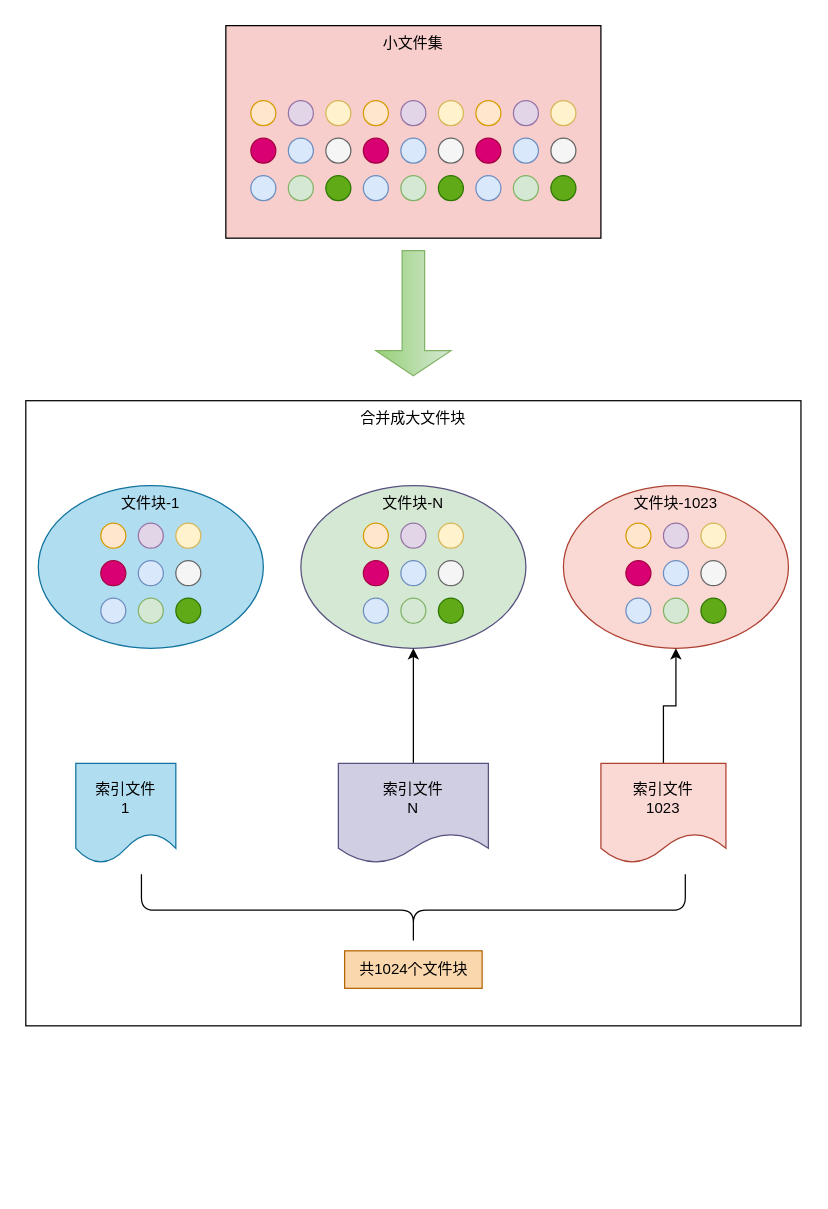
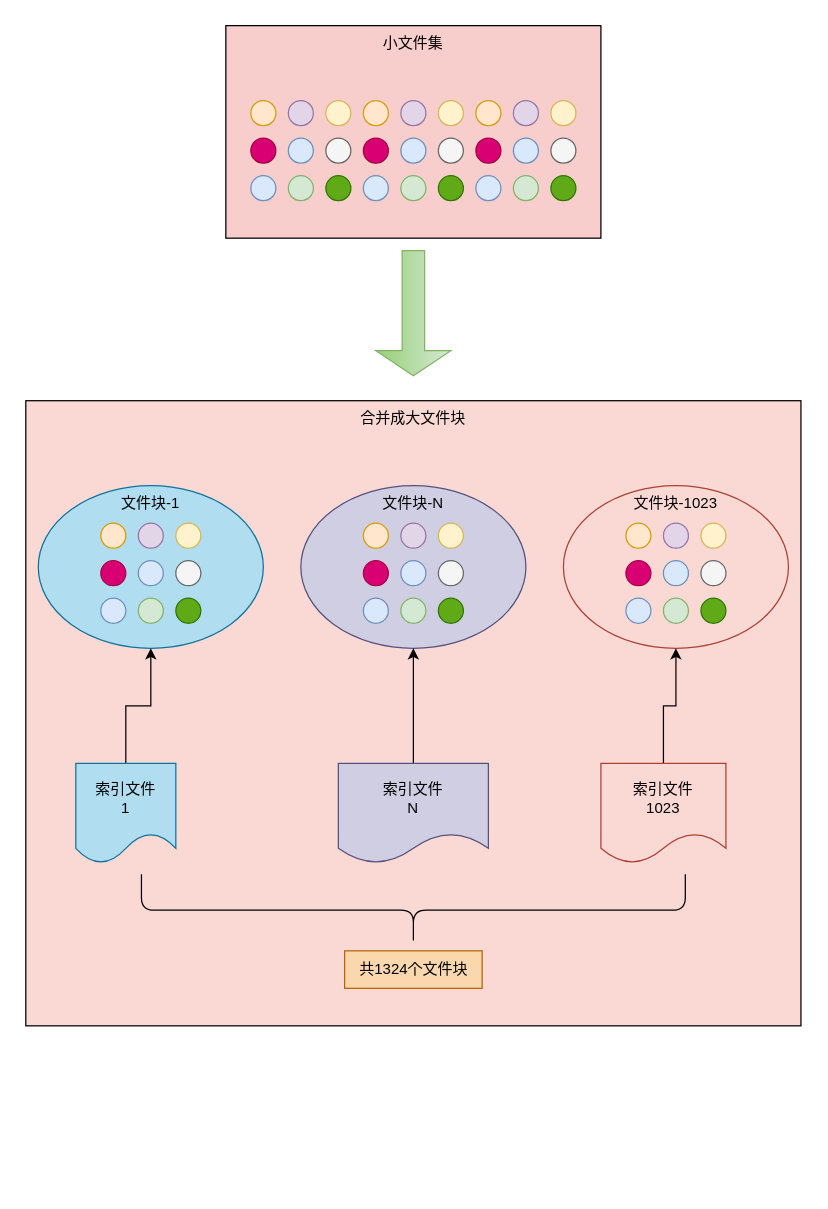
node "合并成大文件块": fillcolor #ffffff -> #fad9d5
node "文件块-N": fillcolor #d5e8d4 -> #d0cee2
edge "索引文件 1" -> "文件块-1": added
node "共1024个文件块": label "共1024个文件块" -> "共1324个文件块"
